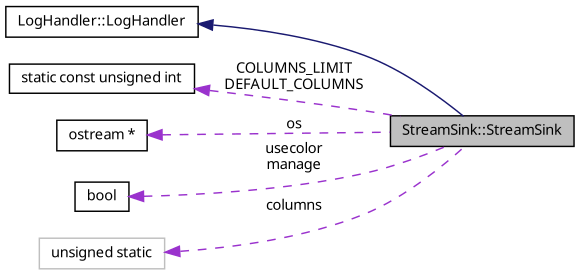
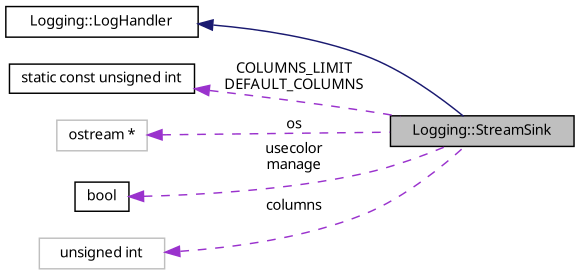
node "LogHandler::LogHandler": label "LogHandler::LogHandler" -> "Logging::LogHandler"
node "StreamSink::StreamSink": label "StreamSink::StreamSink" -> "Logging::StreamSink"
node "ostream *": color black -> grey75
node "unsigned static": label "unsigned static" -> "unsigned int"
